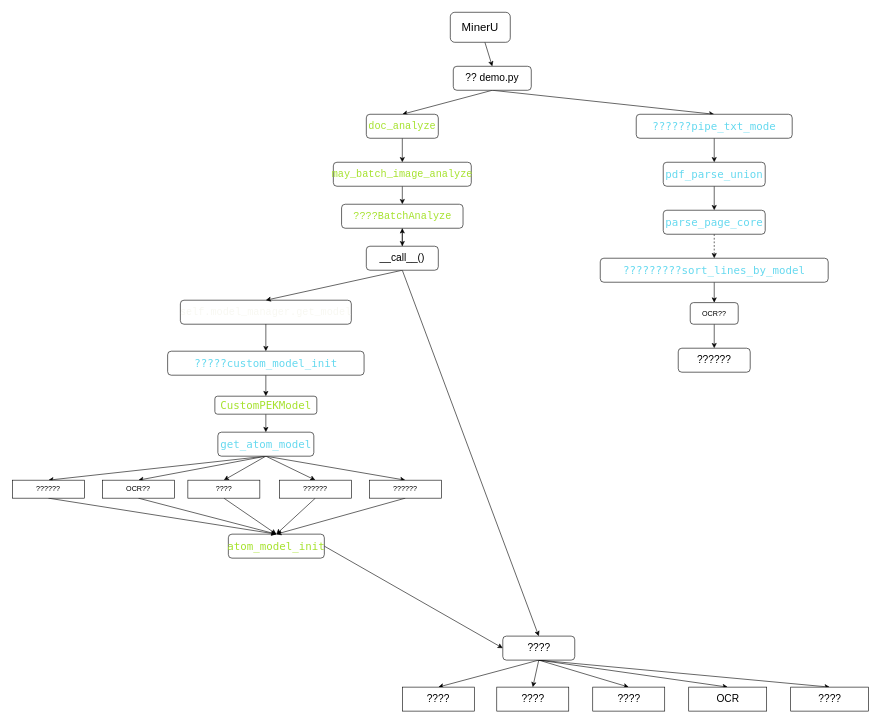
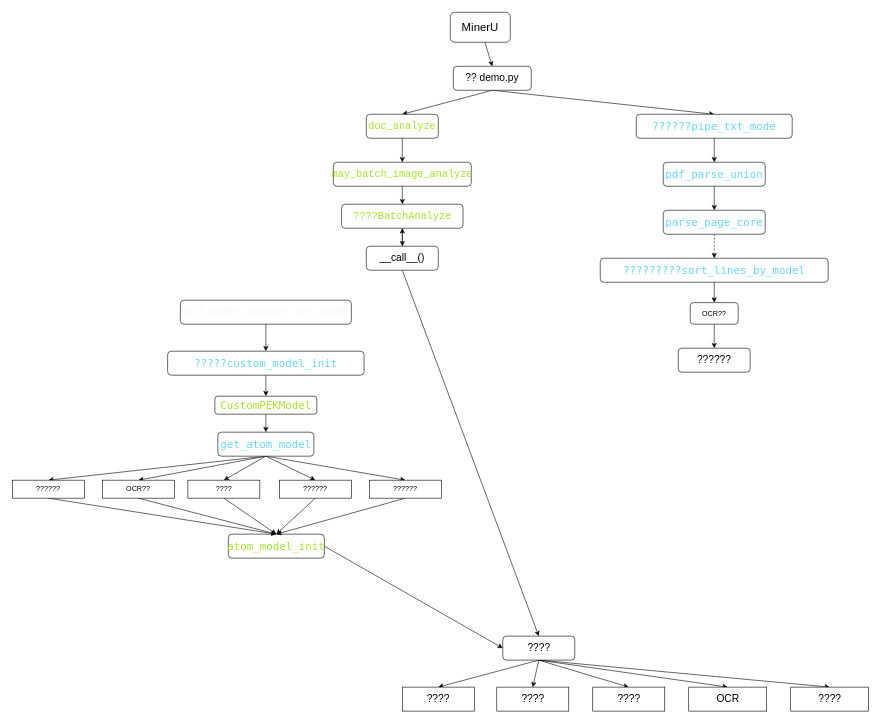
edge "__call__()" -> "self.model_manager.get_model": removed
